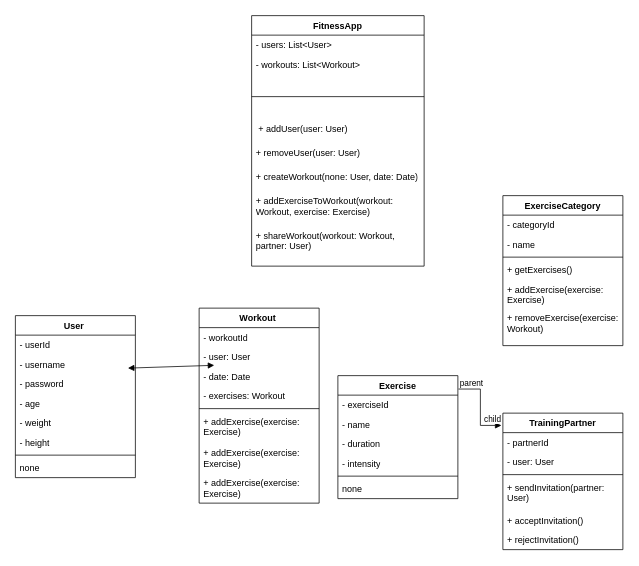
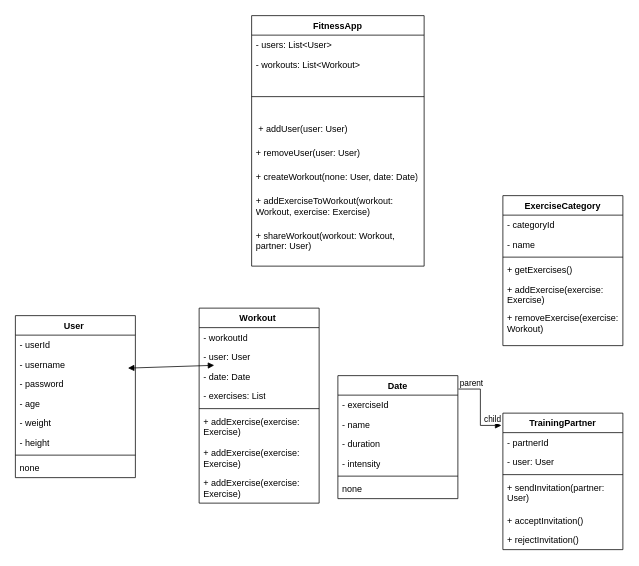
node "Exercise": label "Exercise" -> "Date"
node "- exercises: Workout": label "- exercises: Workout" -> "- exercises: List"
